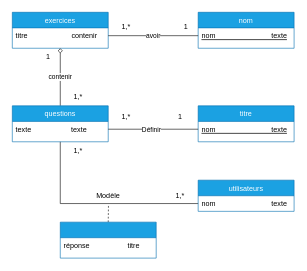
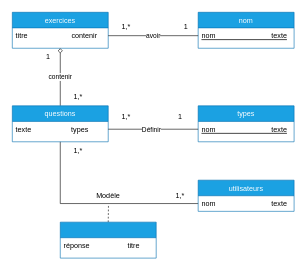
node "titre": label "titre" -> "types"
node "texte texte": label "texte texte" -> "texte types"
